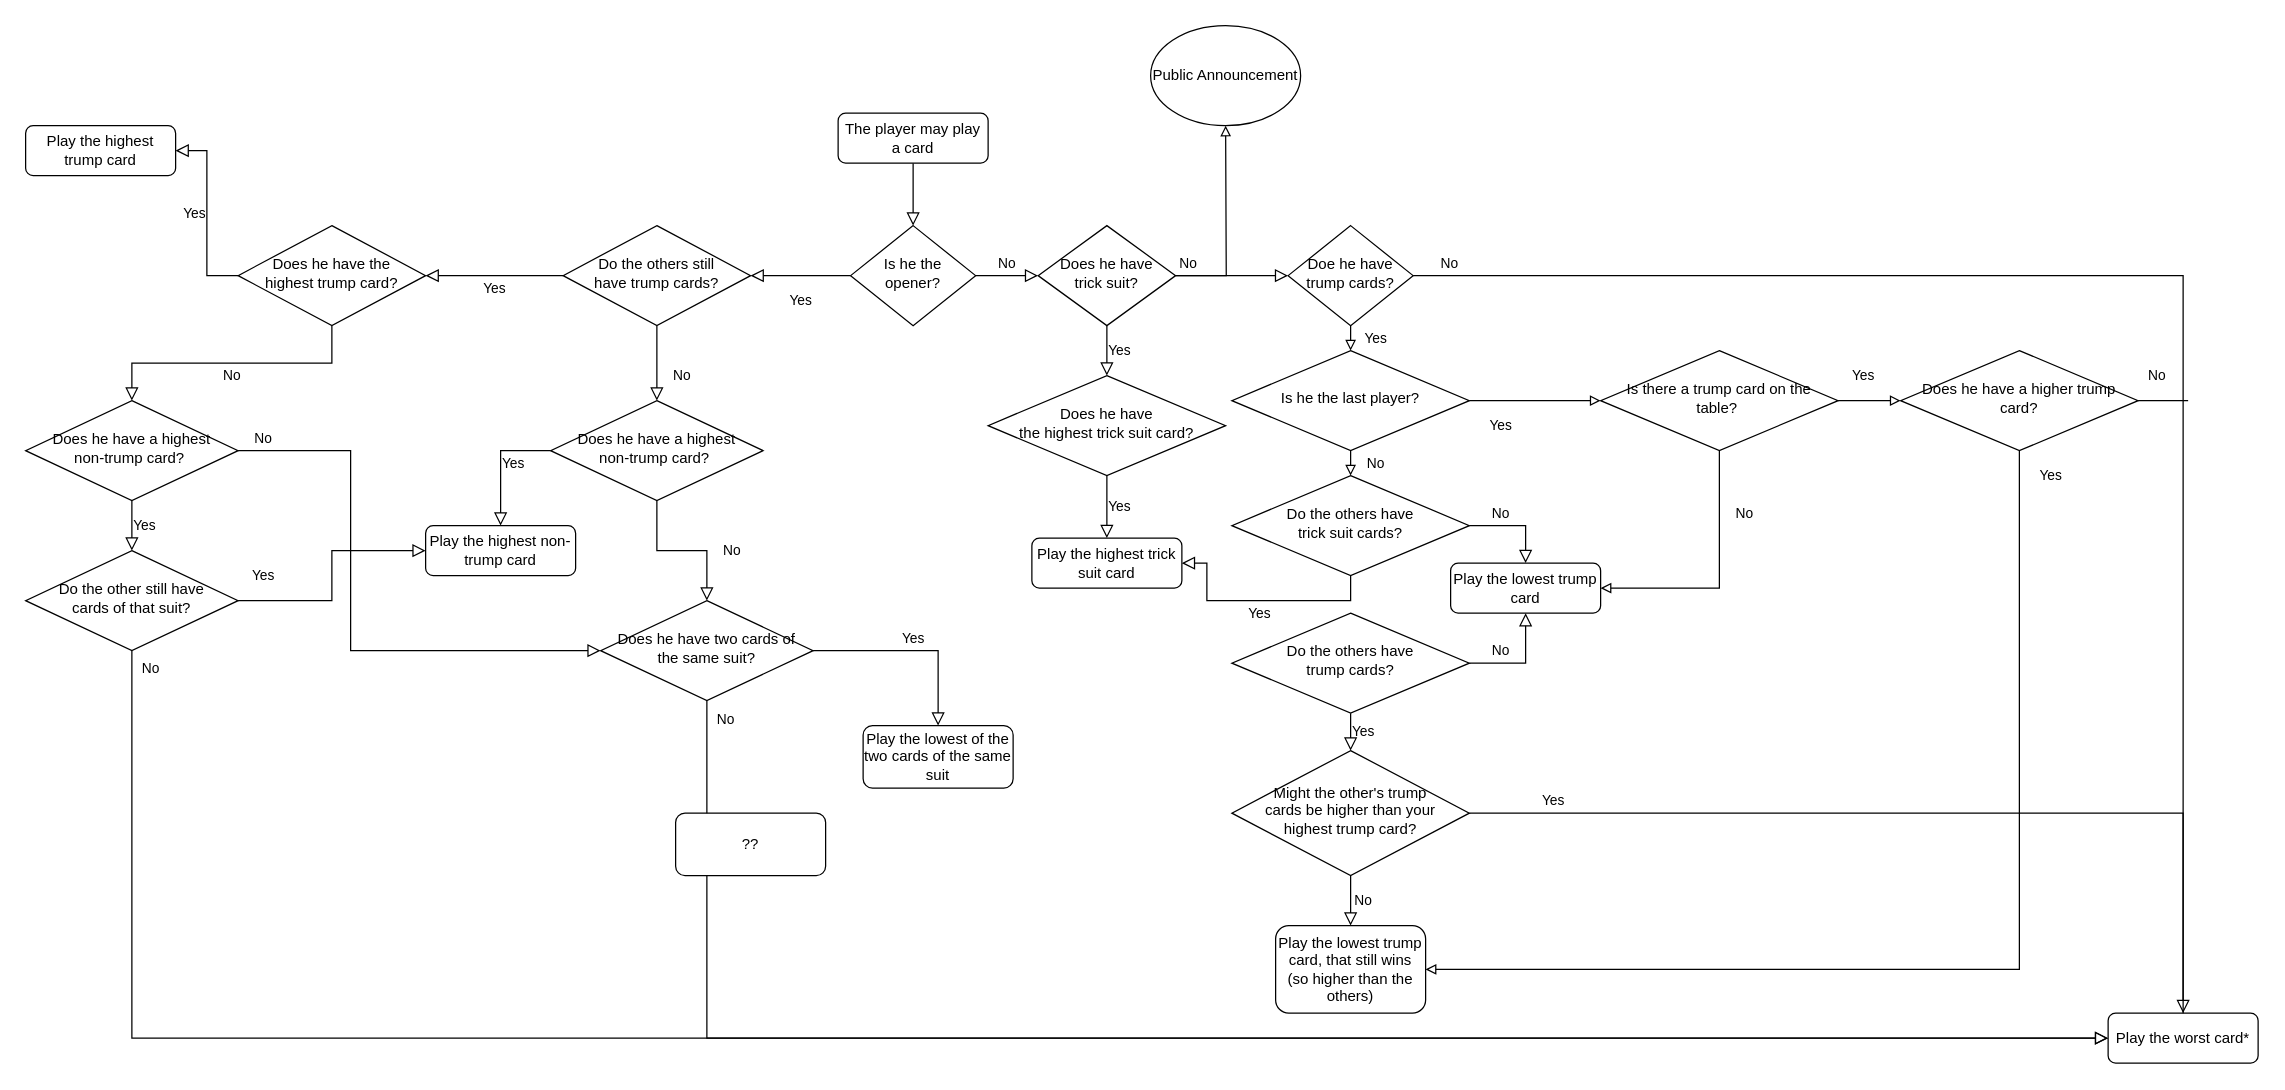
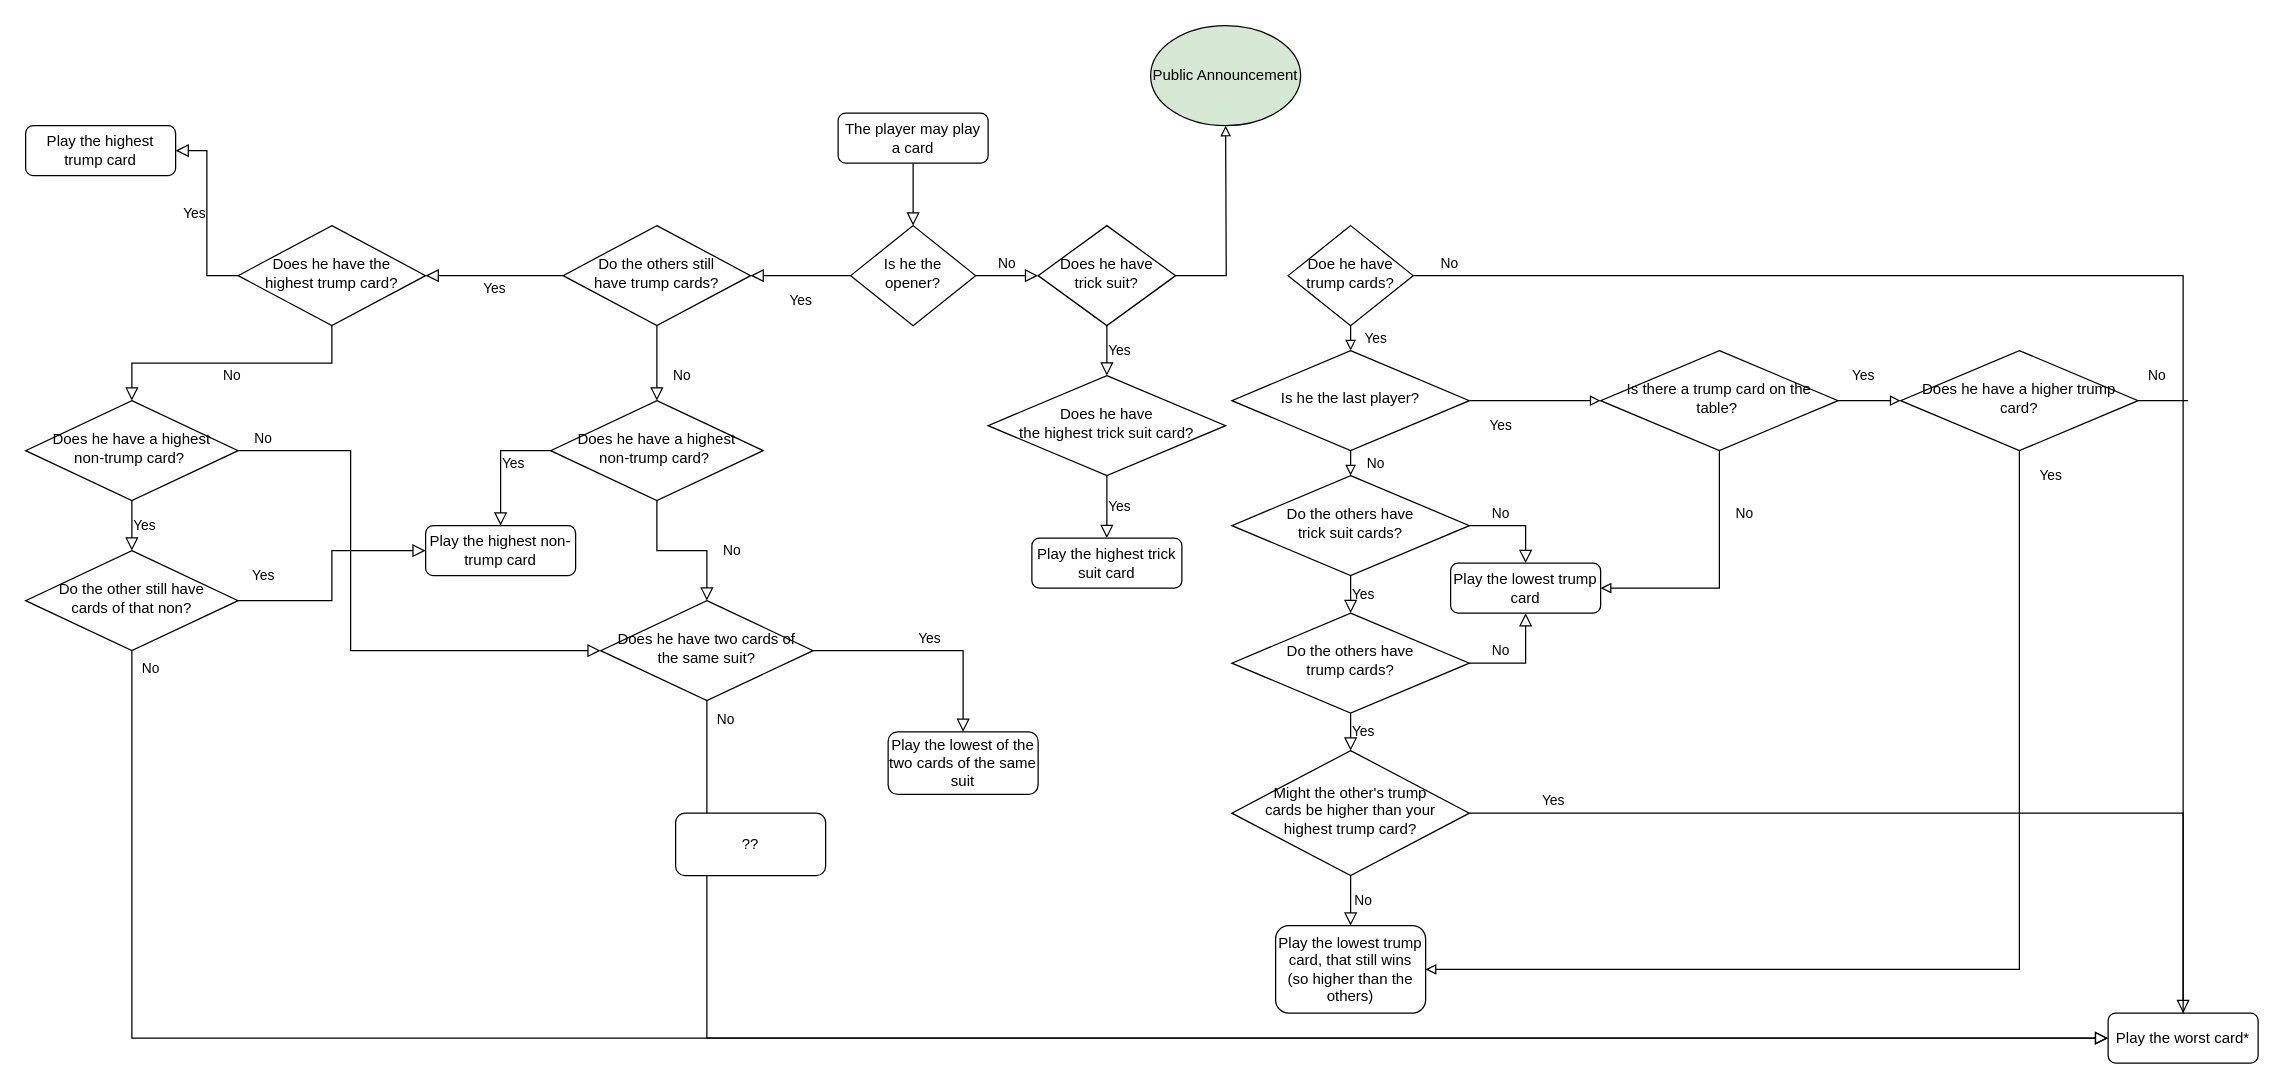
node "Public Announcement": fillcolor #ffffff -> #d5e8d4
edge "Does he have trick suit?" -> "Doe he have trump cards?": removed, label "No"
node "Do the other still have cards of that suit?": label "Do the other still have cards of that suit?" -> "Do the other still have cards of that non?"
edge "Do the others have trick suit cards?" -> "Play the highest trick suit card": now "Do the others have trick suit cards?" -> "Do the others have trump cards?"
node "Play the lowest of the two cards of the same suit": moved (938, 757) -> (963, 763)
